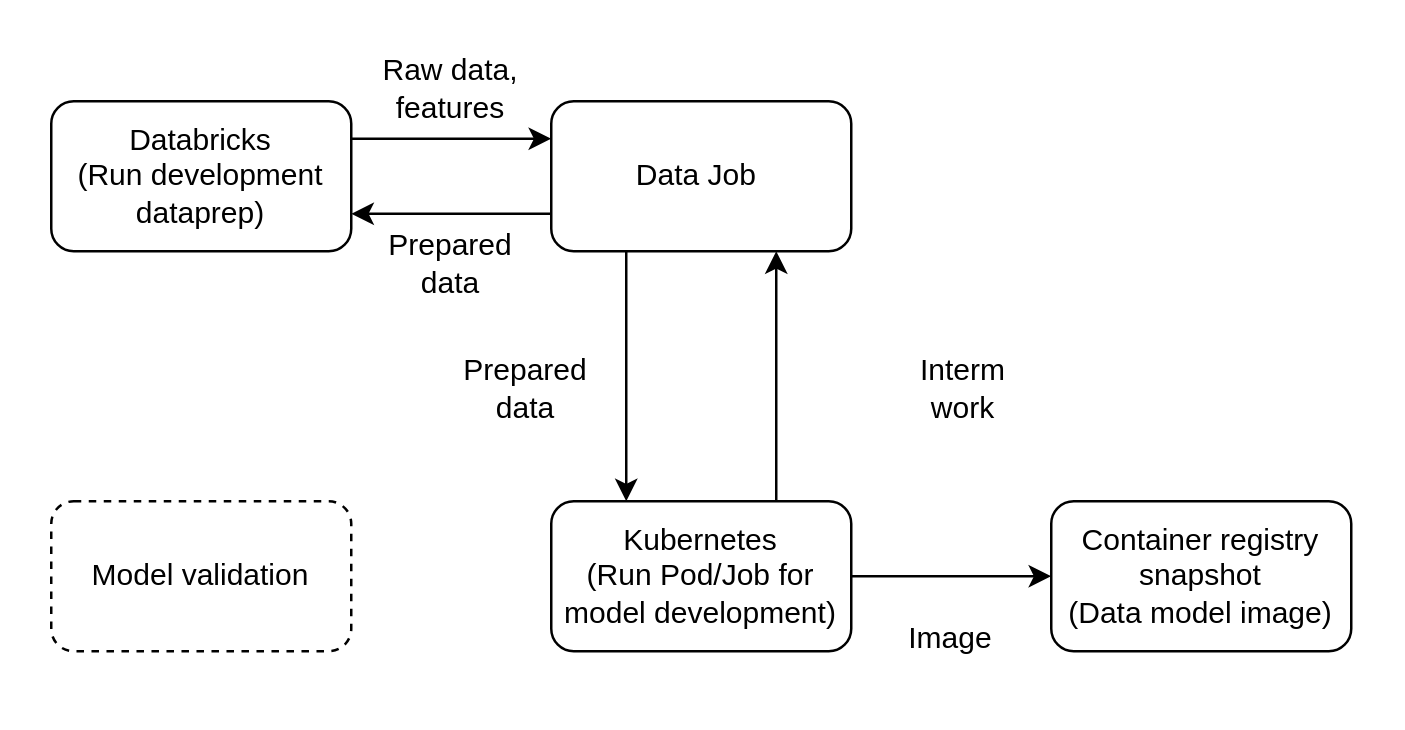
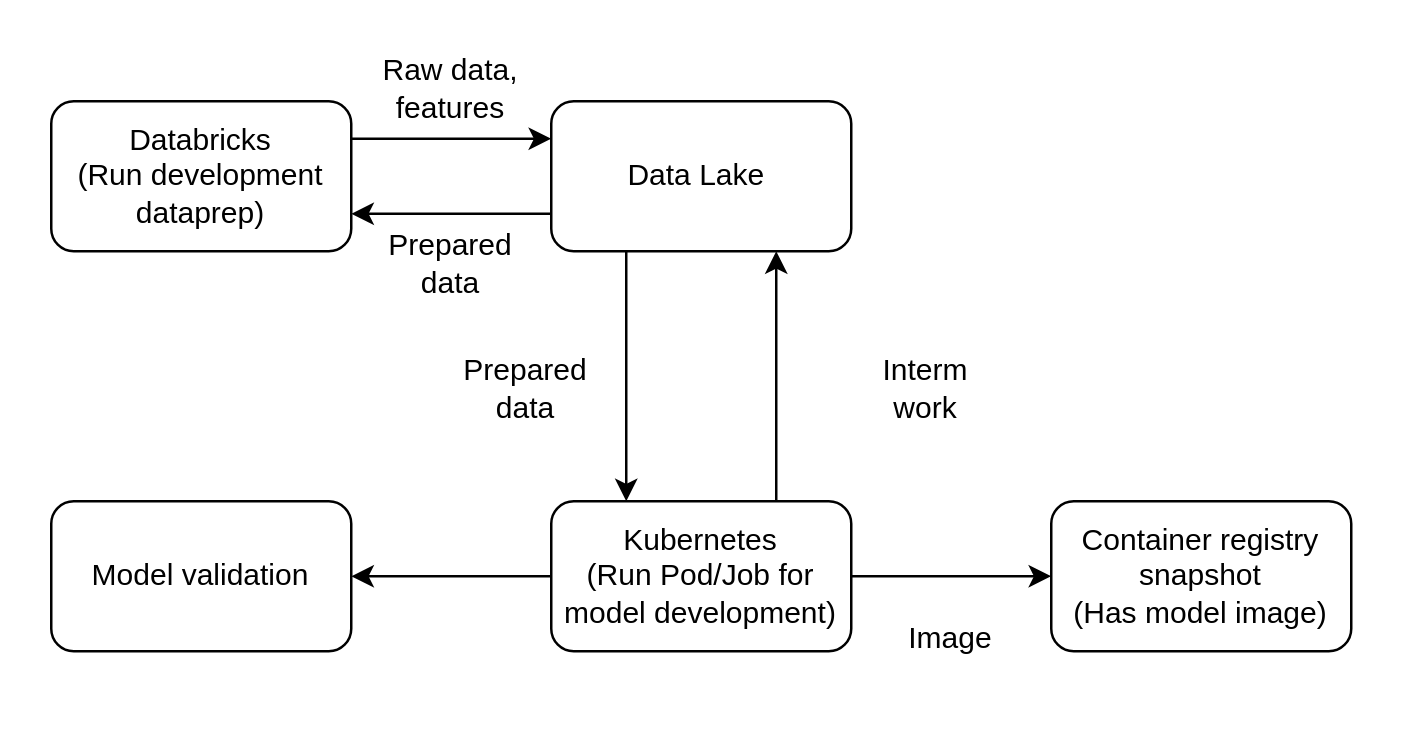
node "Data Job": label "Data Job" -> "Data Lake"
node "Interm work": moved (964, 389) -> (926, 389)
node "Model validation": style dashed -> solid
edge "Kubernetes (Run Pod/Job for model development)" -> "Model validation": added
node "Container registry snapshot (Data model image)": label "Container registry snapshot (Data model image)" -> "Container registry snapshot (Has model image)"
